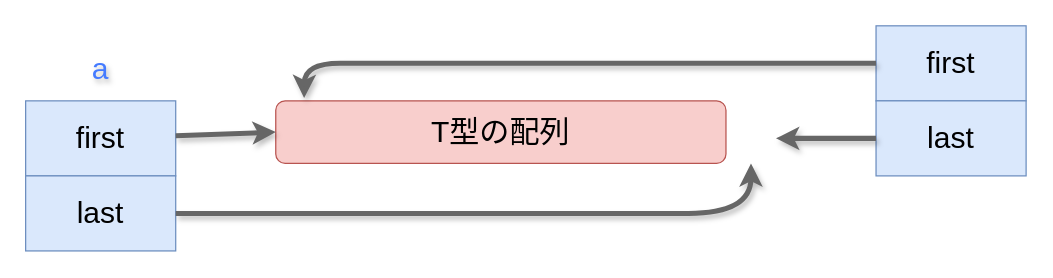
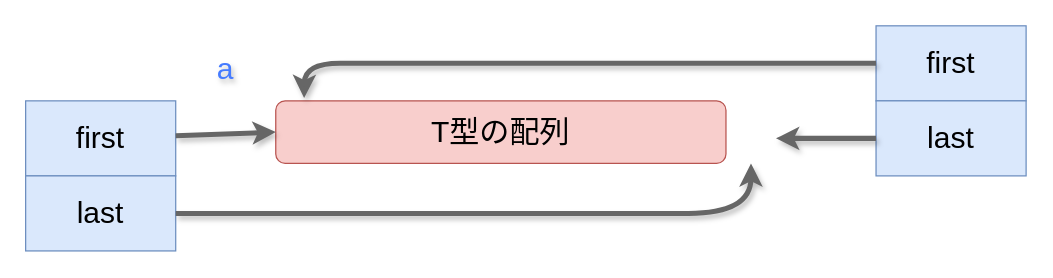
node "a": moved (101, 69) -> (226, 69)
